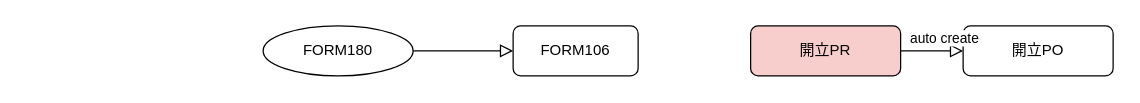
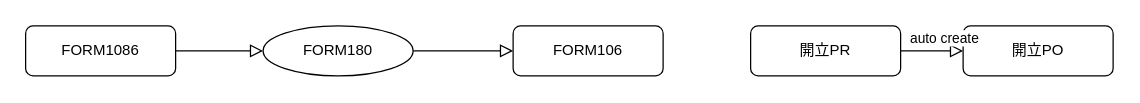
node "FORM1086": added
edge "FORM1086" -> "FORM180": added
node "FORM106": size 125x50 -> 150x50
node "開立PR": fillcolor #f8cecc -> #ffffff
